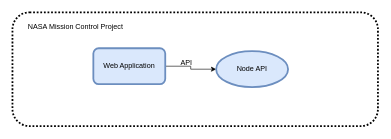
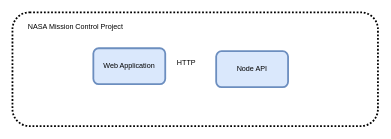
node "API": label "API" -> "HTTP"
edge "Web Application" -> "Node API": removed
node "Node API": shape ellipse -> rounded rectangle
